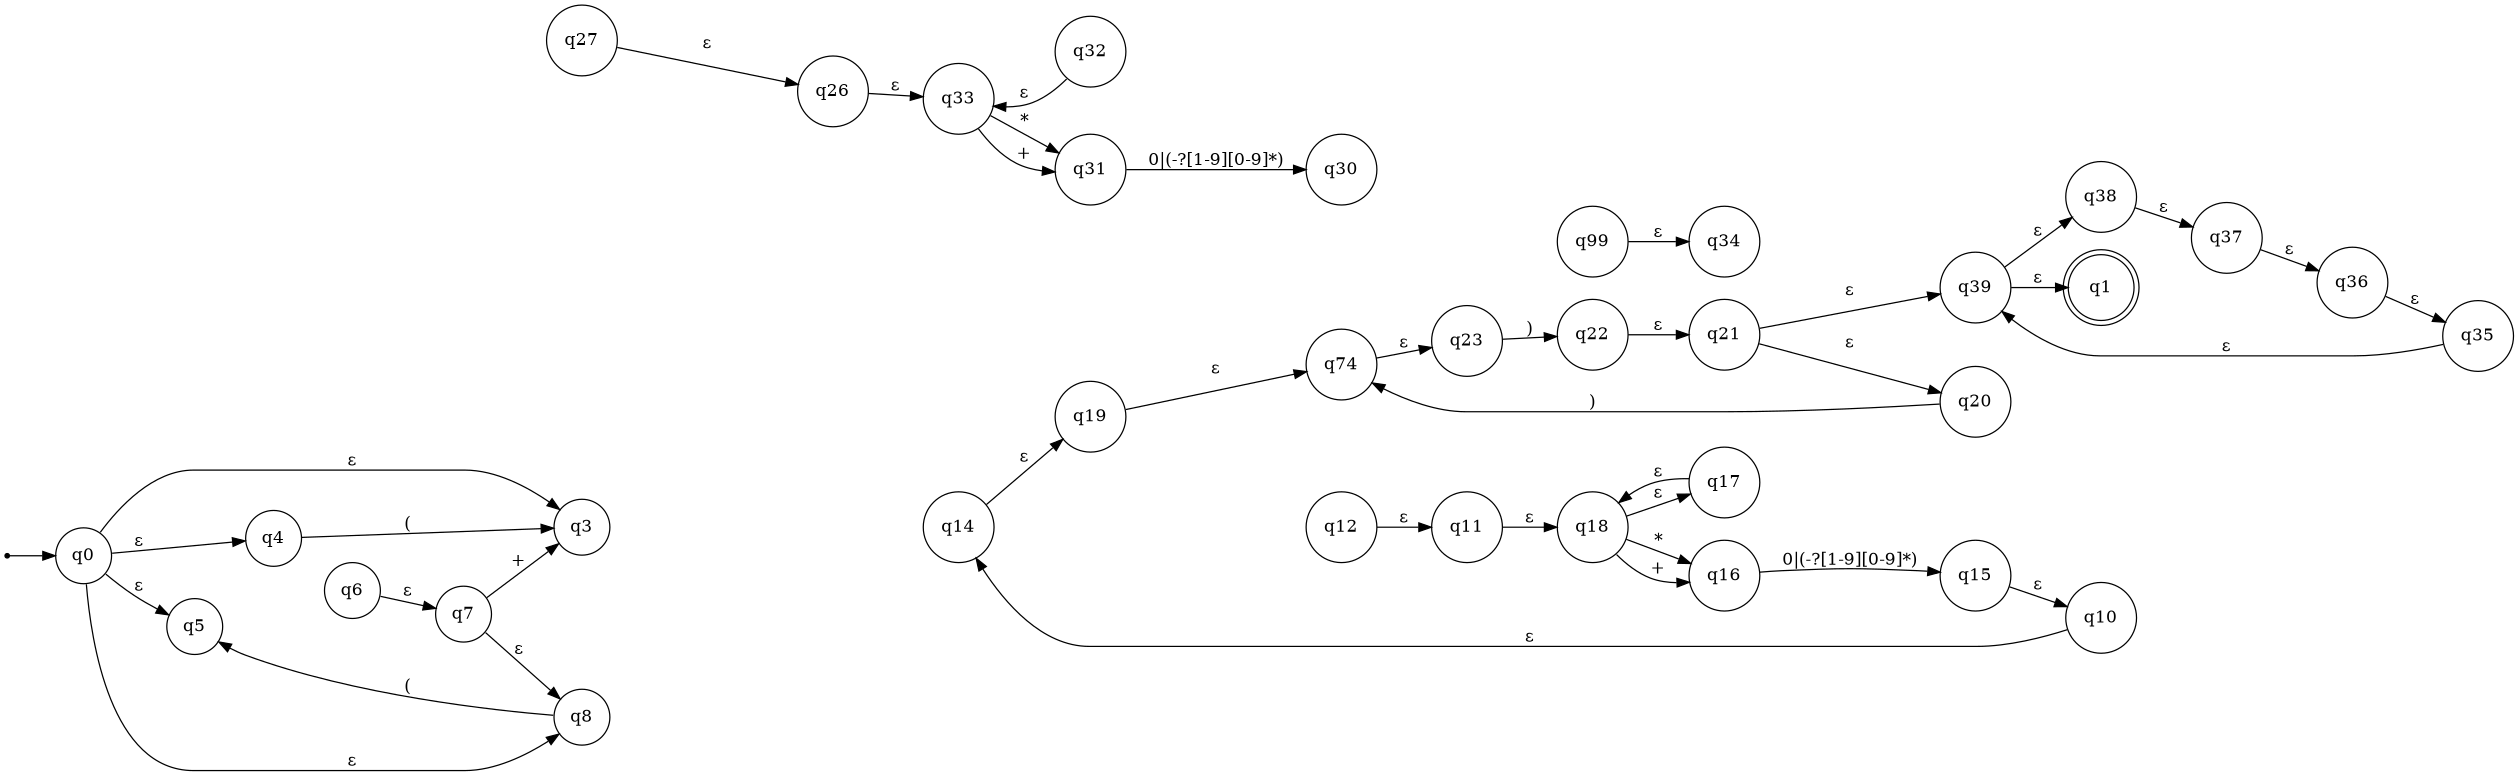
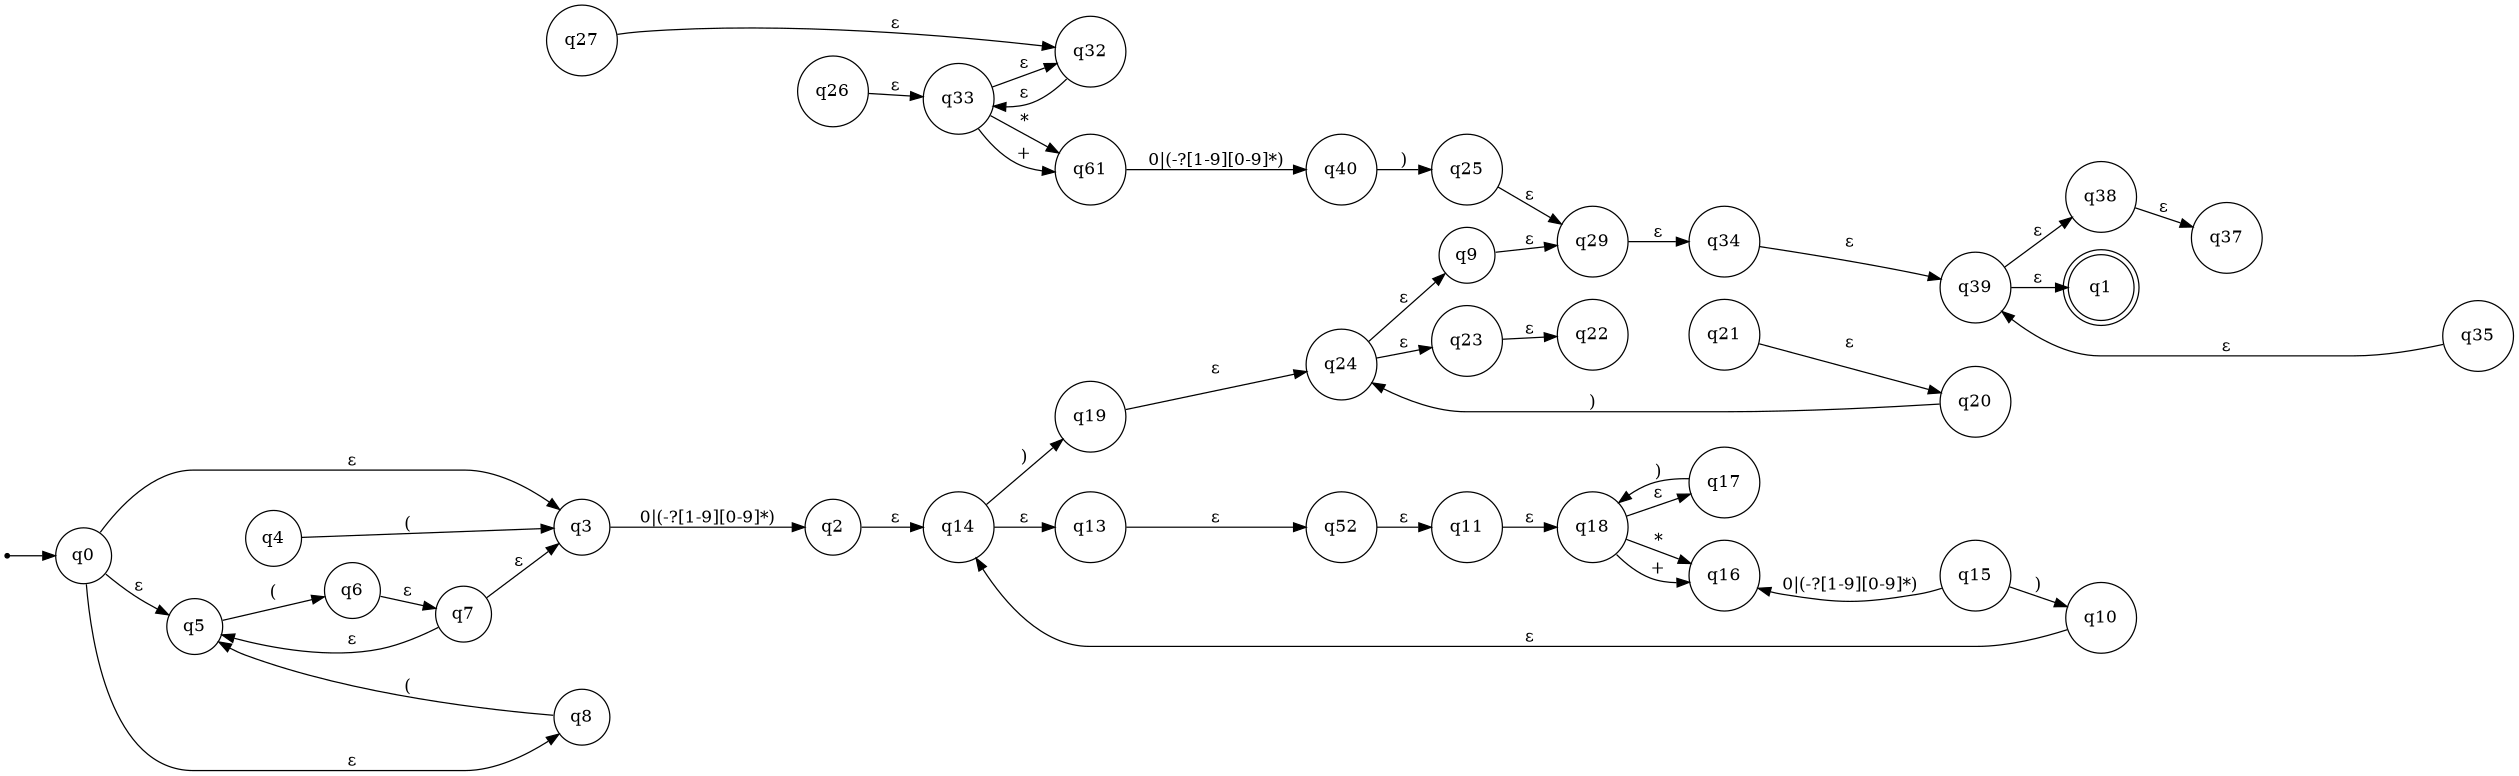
edge "q27" -> "q26": now "q27" -> "q32"
edge "q33" -> "q32": added, label "ε"
node "q31": label "q31" -> "q61"
node "q30": label "q30" -> "q40"
node "q25": added
node "q99": label "q99" -> "q29"
node "q9": added
node "q36": removed
edge "q21" -> "q39": now "q34" -> "q39"
edge "q23" -> "q22": label ")" -> "ε"
edge "q22" -> "q21": removed, label "ε"
node "q74": label "q74" -> "q24"
edge "q14" -> "q19": label "ε" -> ")"
edge "q17" -> "q18": label "ε" -> ")"
node "q2": added
node "q13": added
node "q12": label "q12" -> "q52"
edge "q0" -> "q4": removed, label "ε"
edge "q7" -> "q3": label "+" -> "ε"
edge "q16" -> "q15": reversed
edge "q15" -> "q10": label "ε" -> ")"
edge "q5" -> "q6": added, label "("
edge "q7" -> "q8": now "q7" -> "q5"
